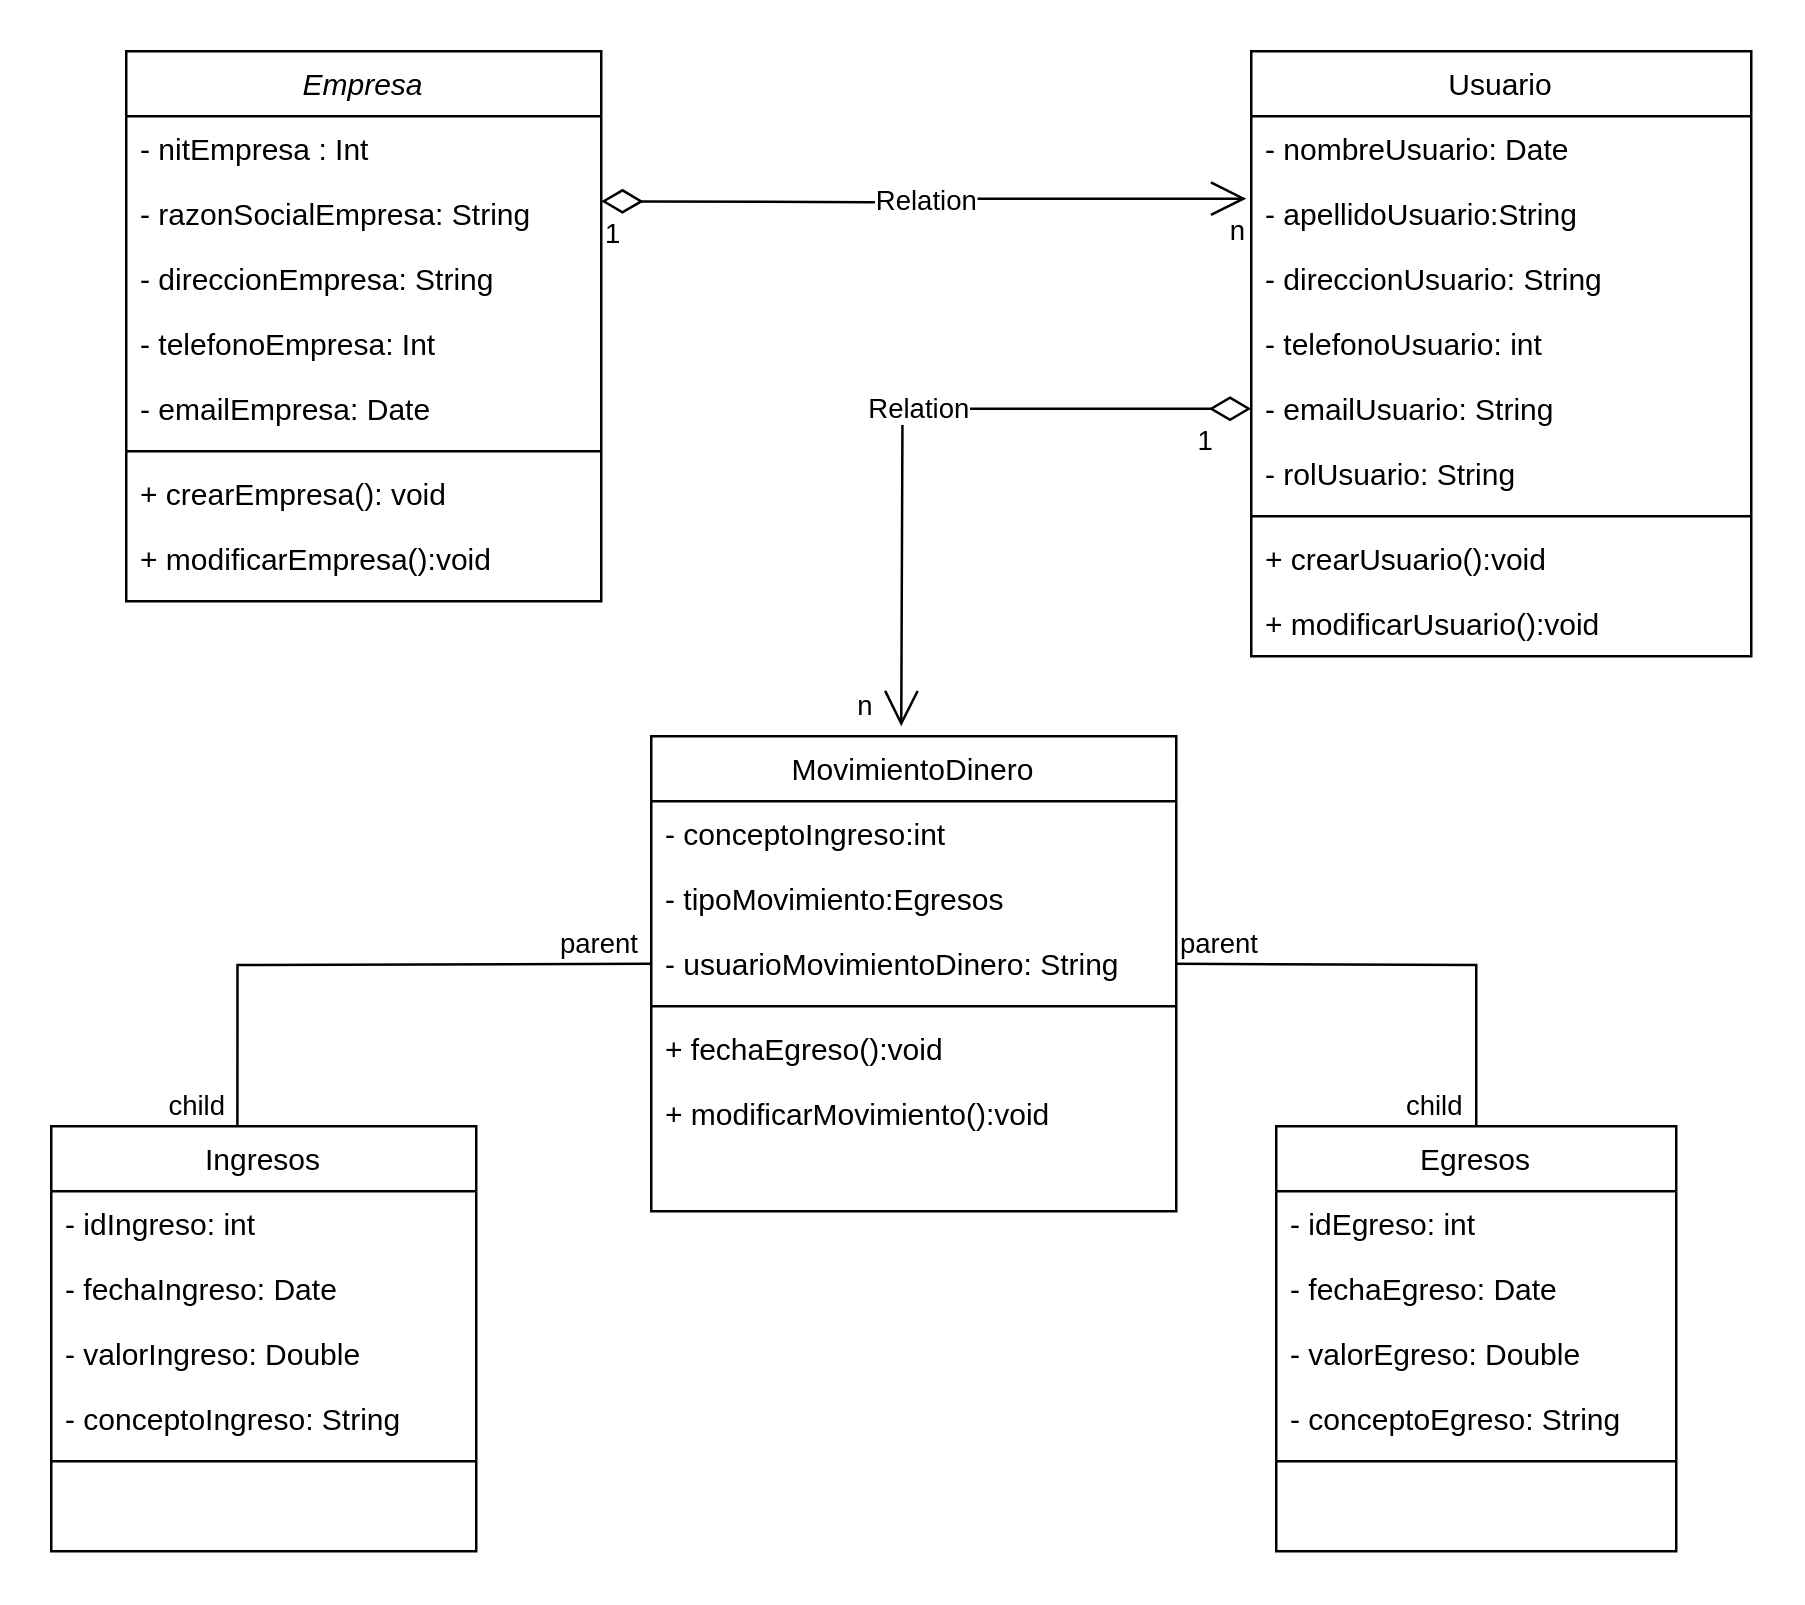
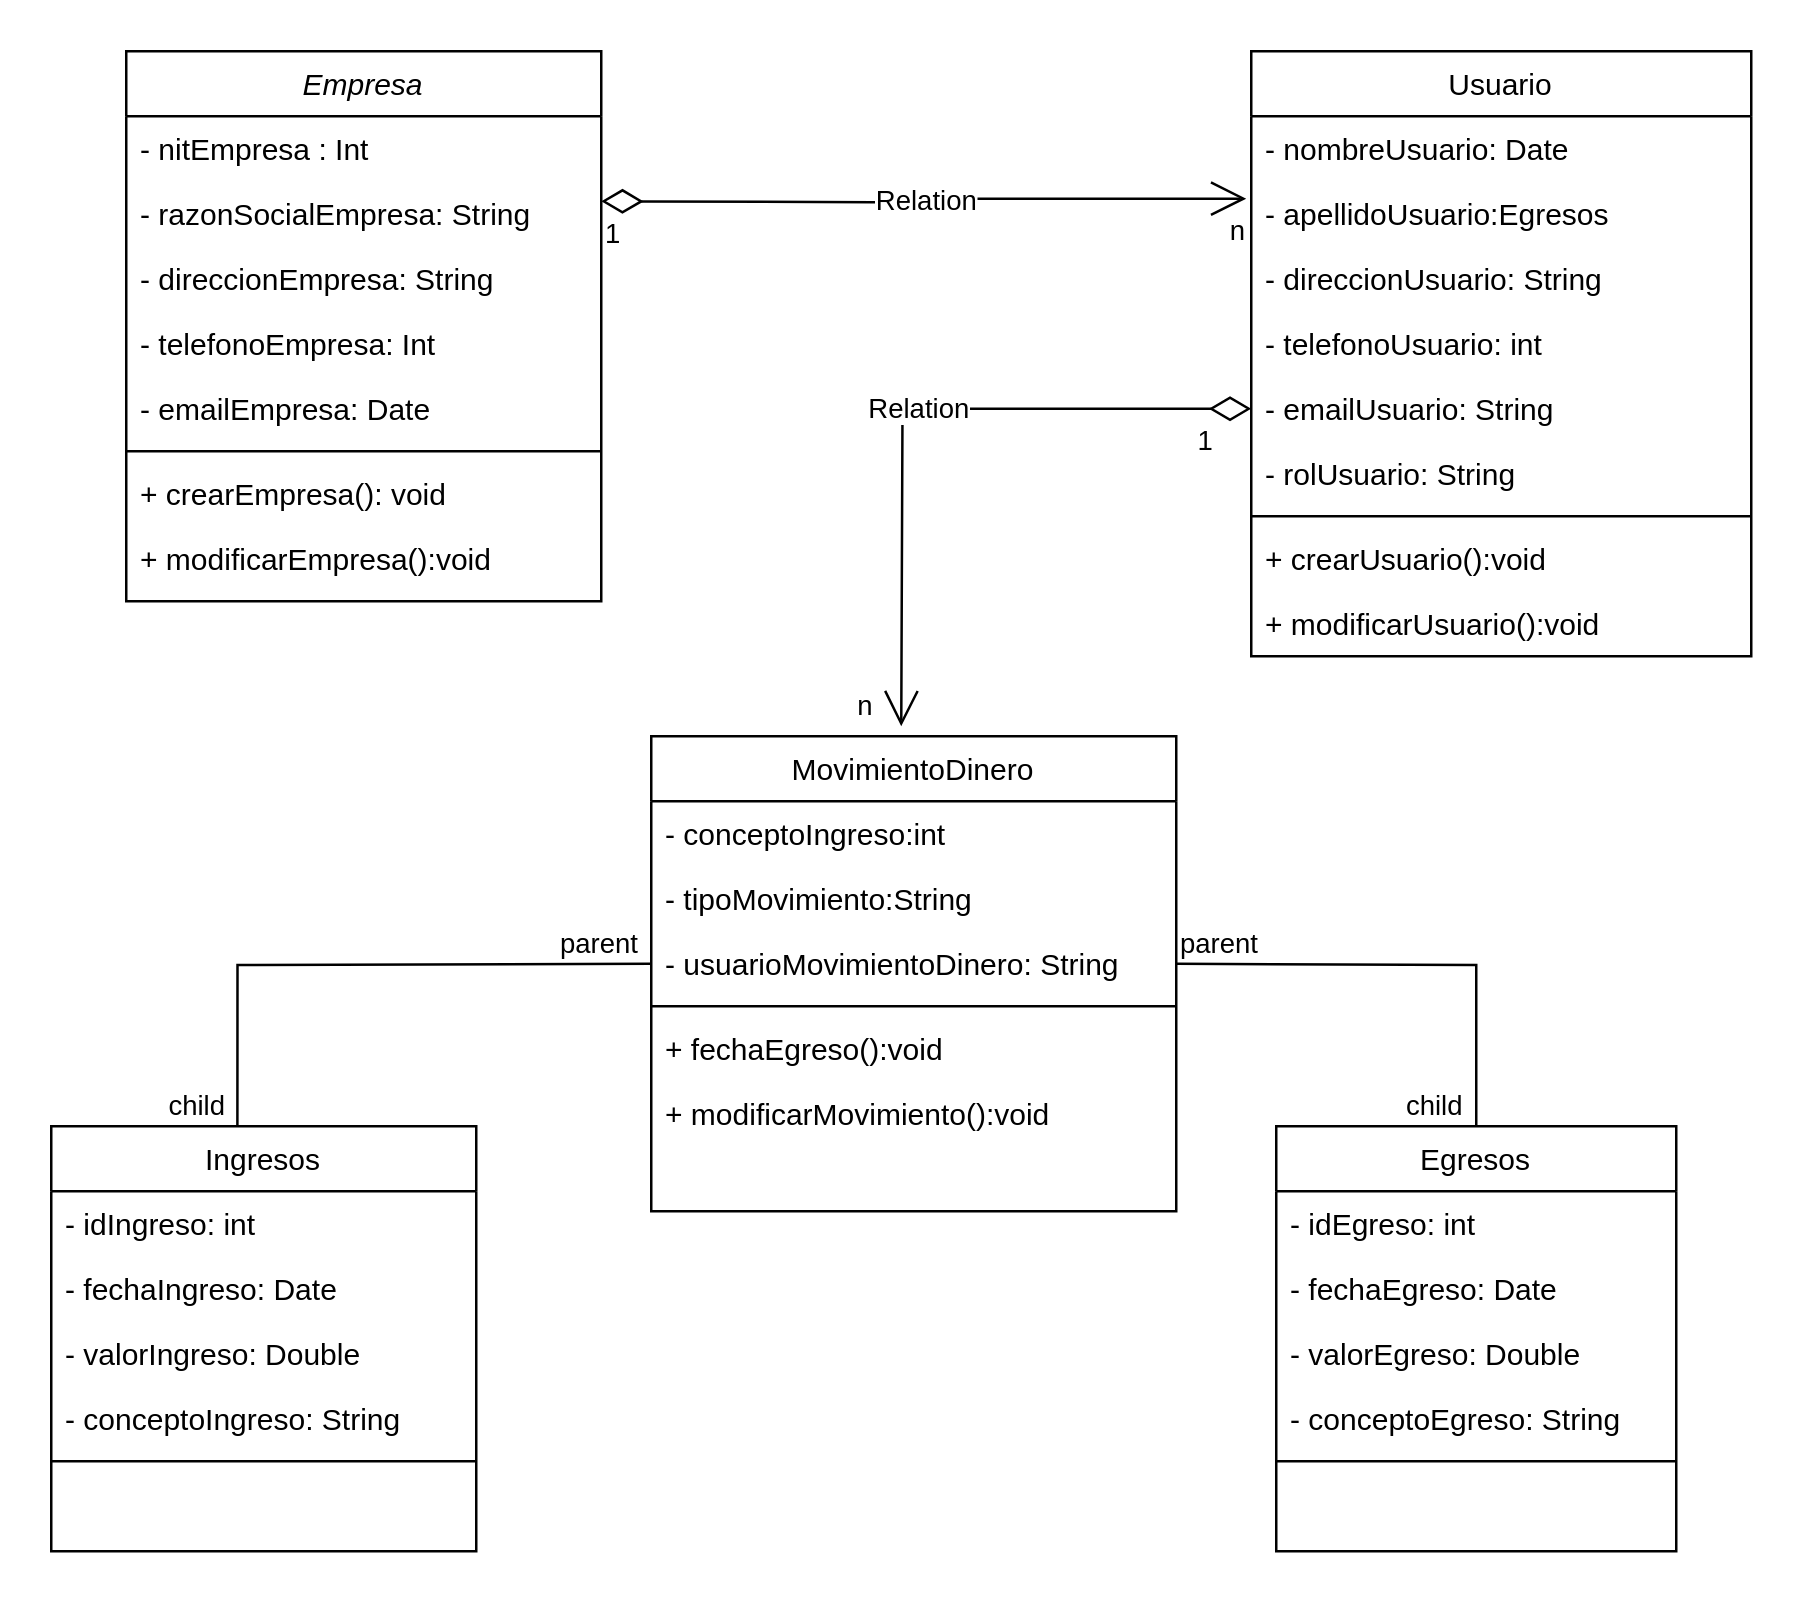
node "- apellidoUsuario:String": label "- apellidoUsuario:String" -> "- apellidoUsuario:Egresos"
node "- tipoMovimiento:Egresos": label "- tipoMovimiento:Egresos" -> "- tipoMovimiento:String"
